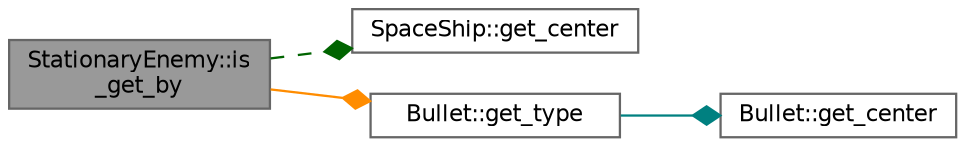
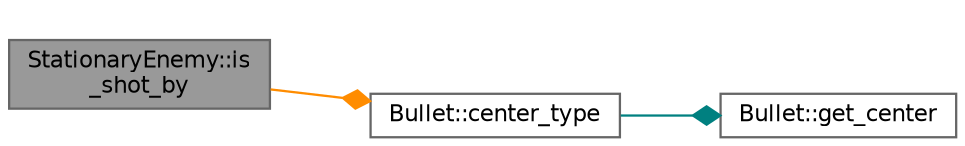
node "SpaceShip::get_center": removed
node "StationaryEnemy::is _get_by": label "StationaryEnemy::is _get_by" -> "StationaryEnemy::is _shot_by"
node "Bullet::get_type": label "Bullet::get_type" -> "Bullet::center_type"
